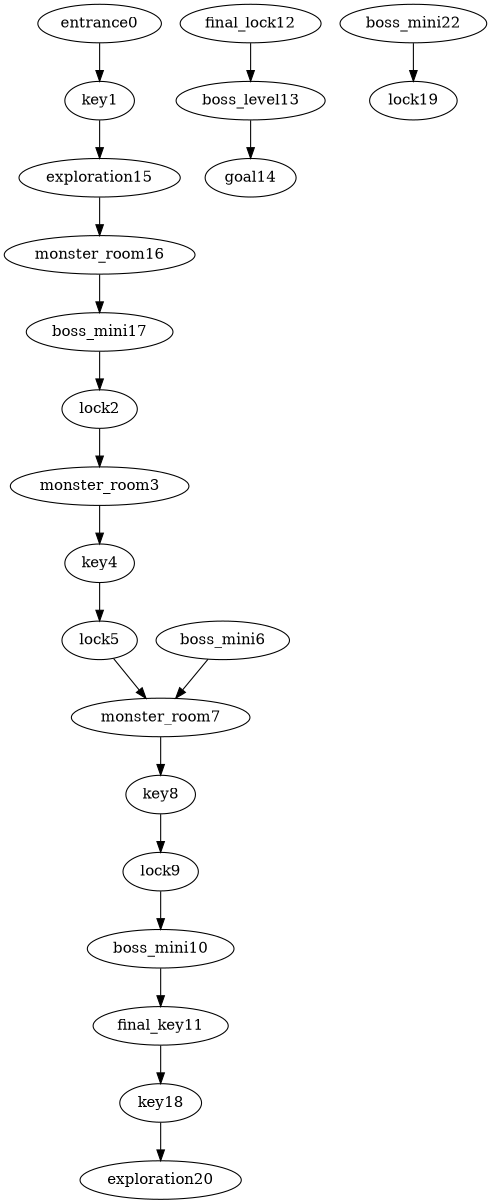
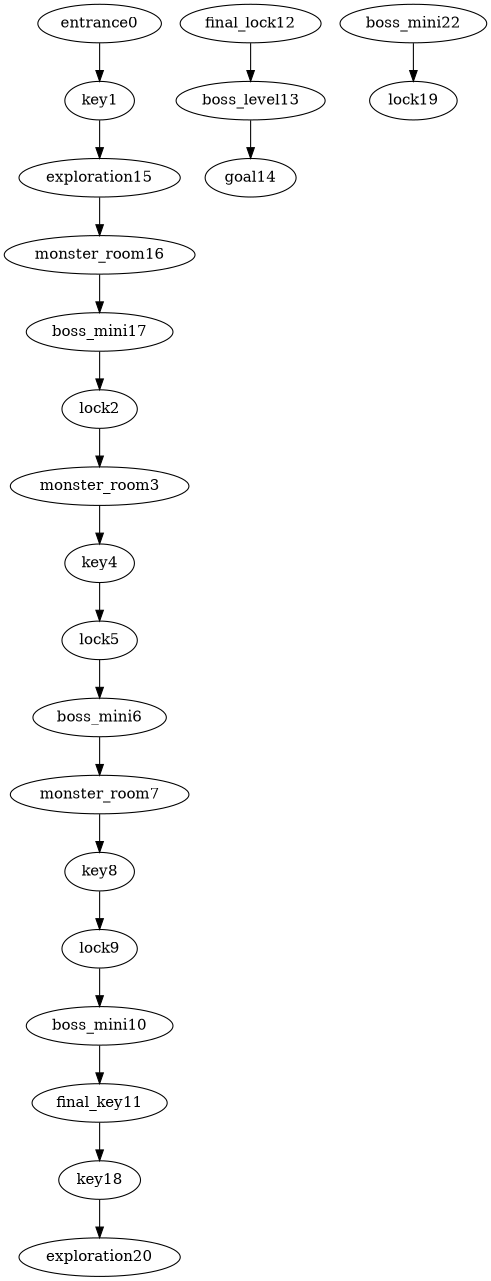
edge "lock5" -> "monster_room7": now "lock5" -> "boss_mini6"
